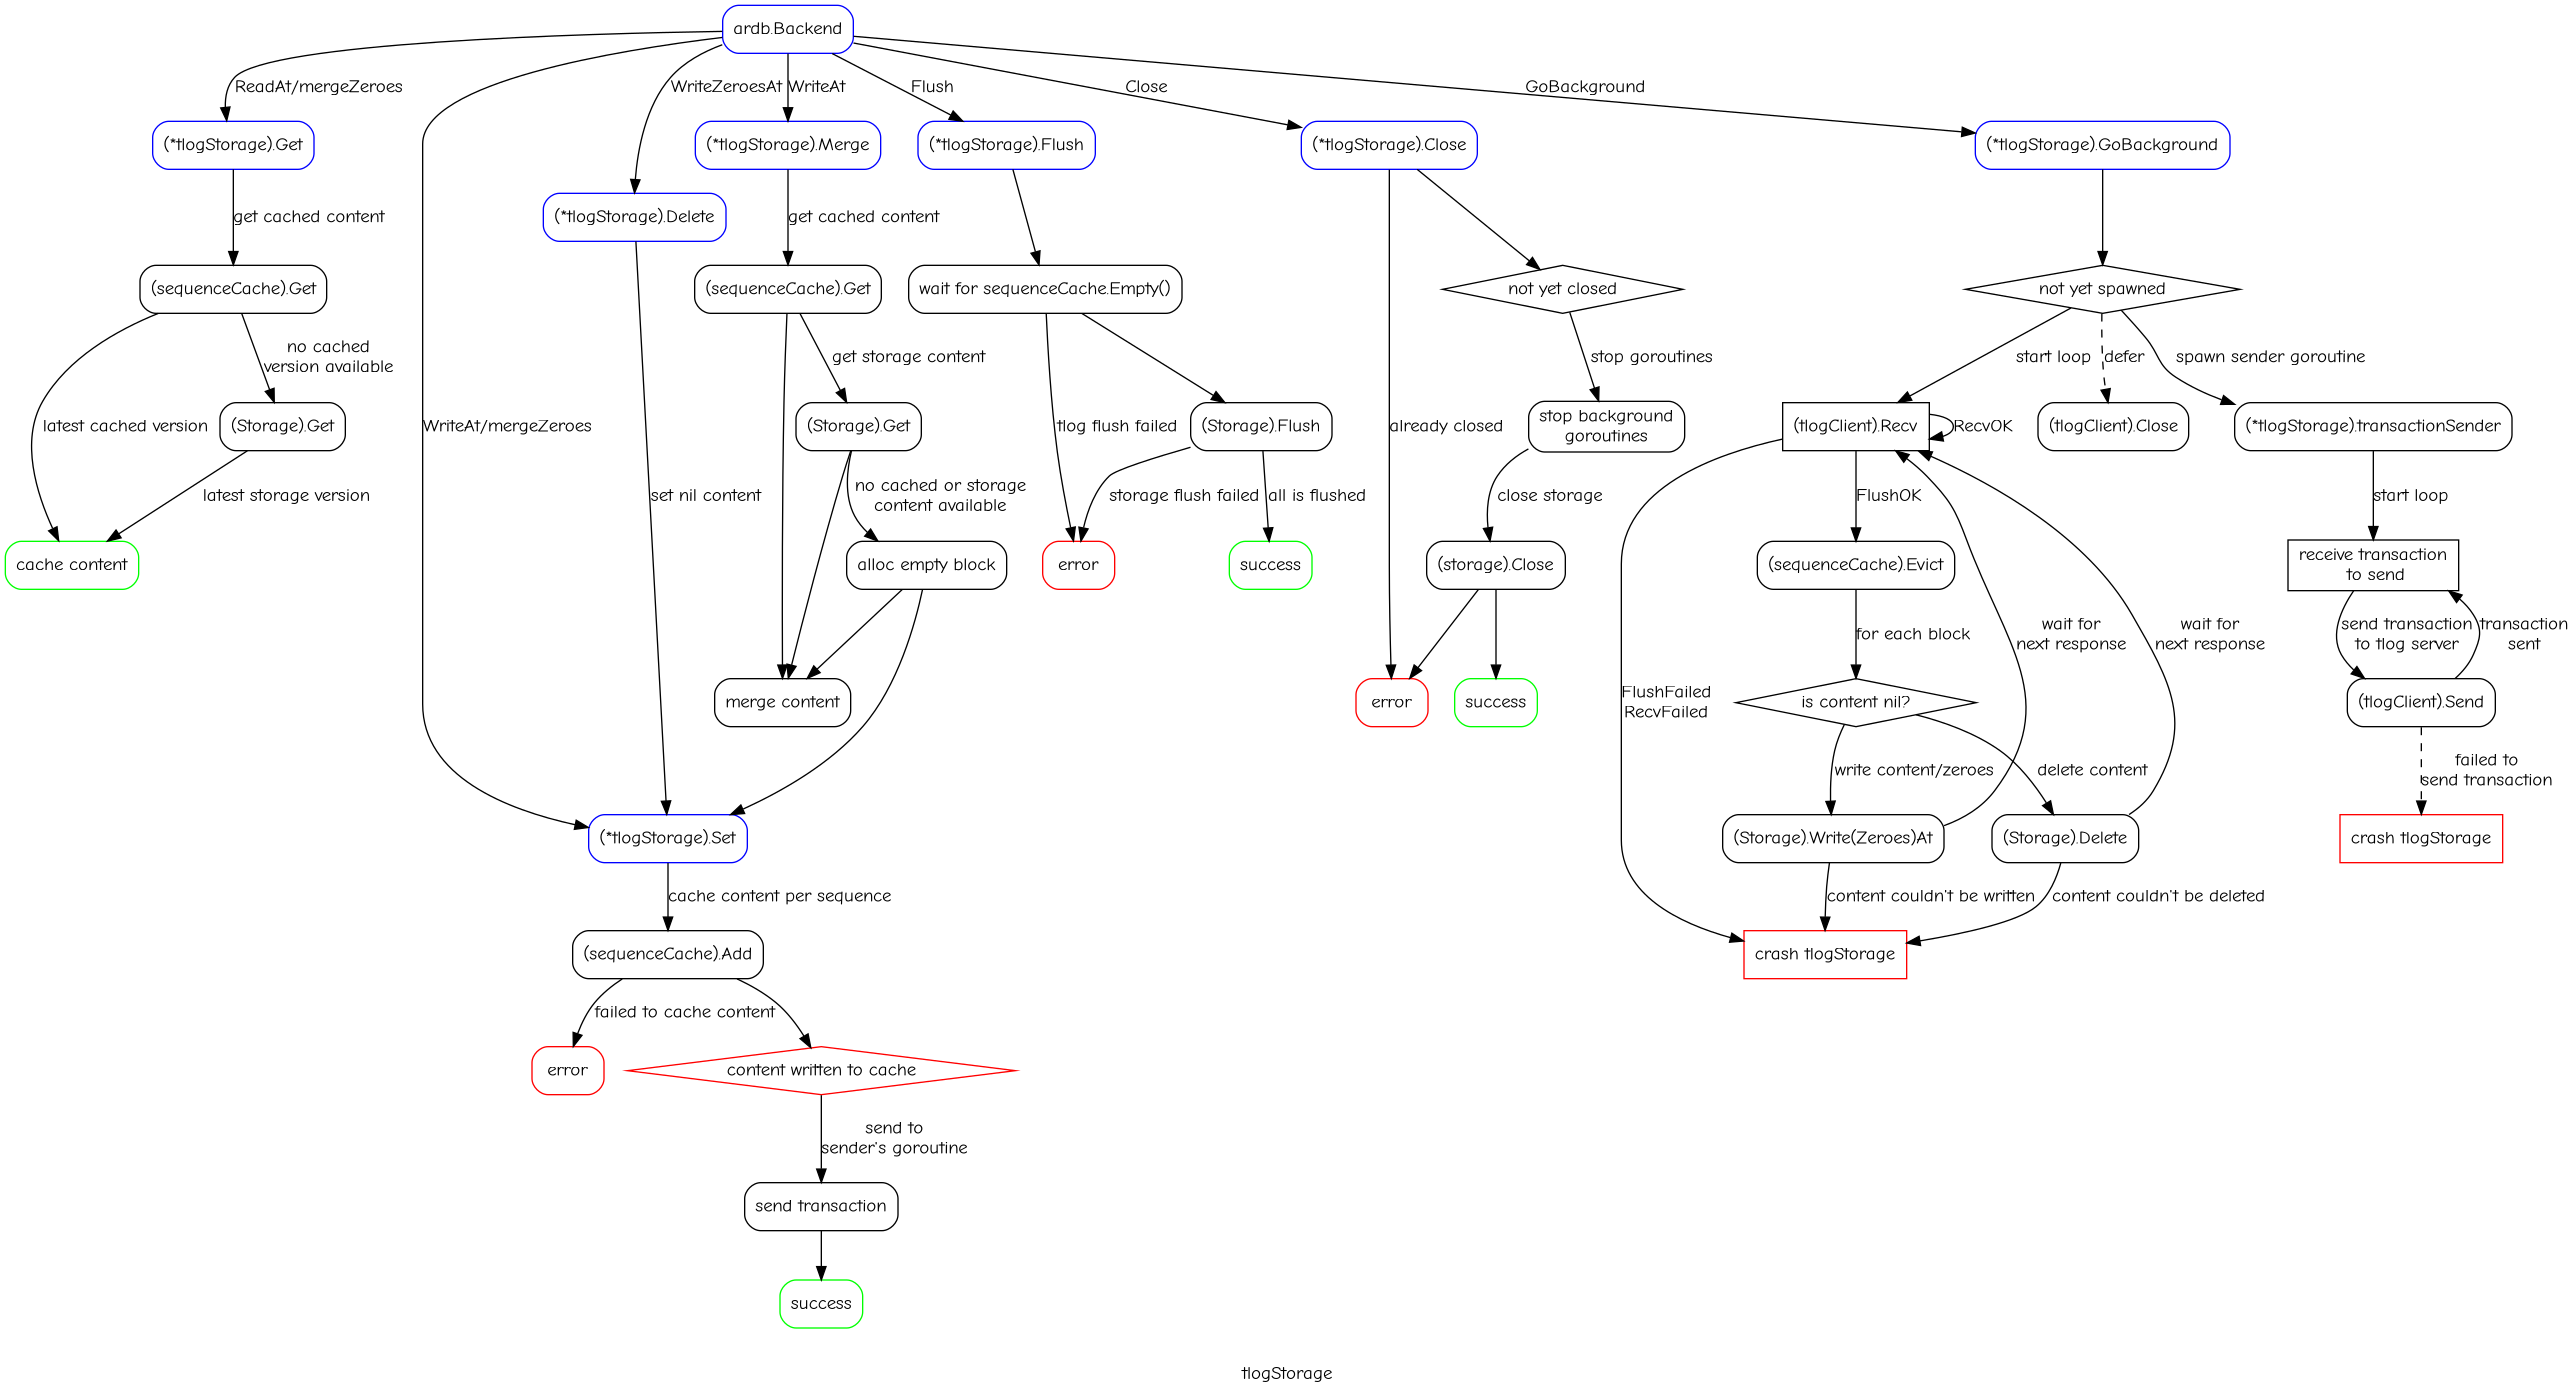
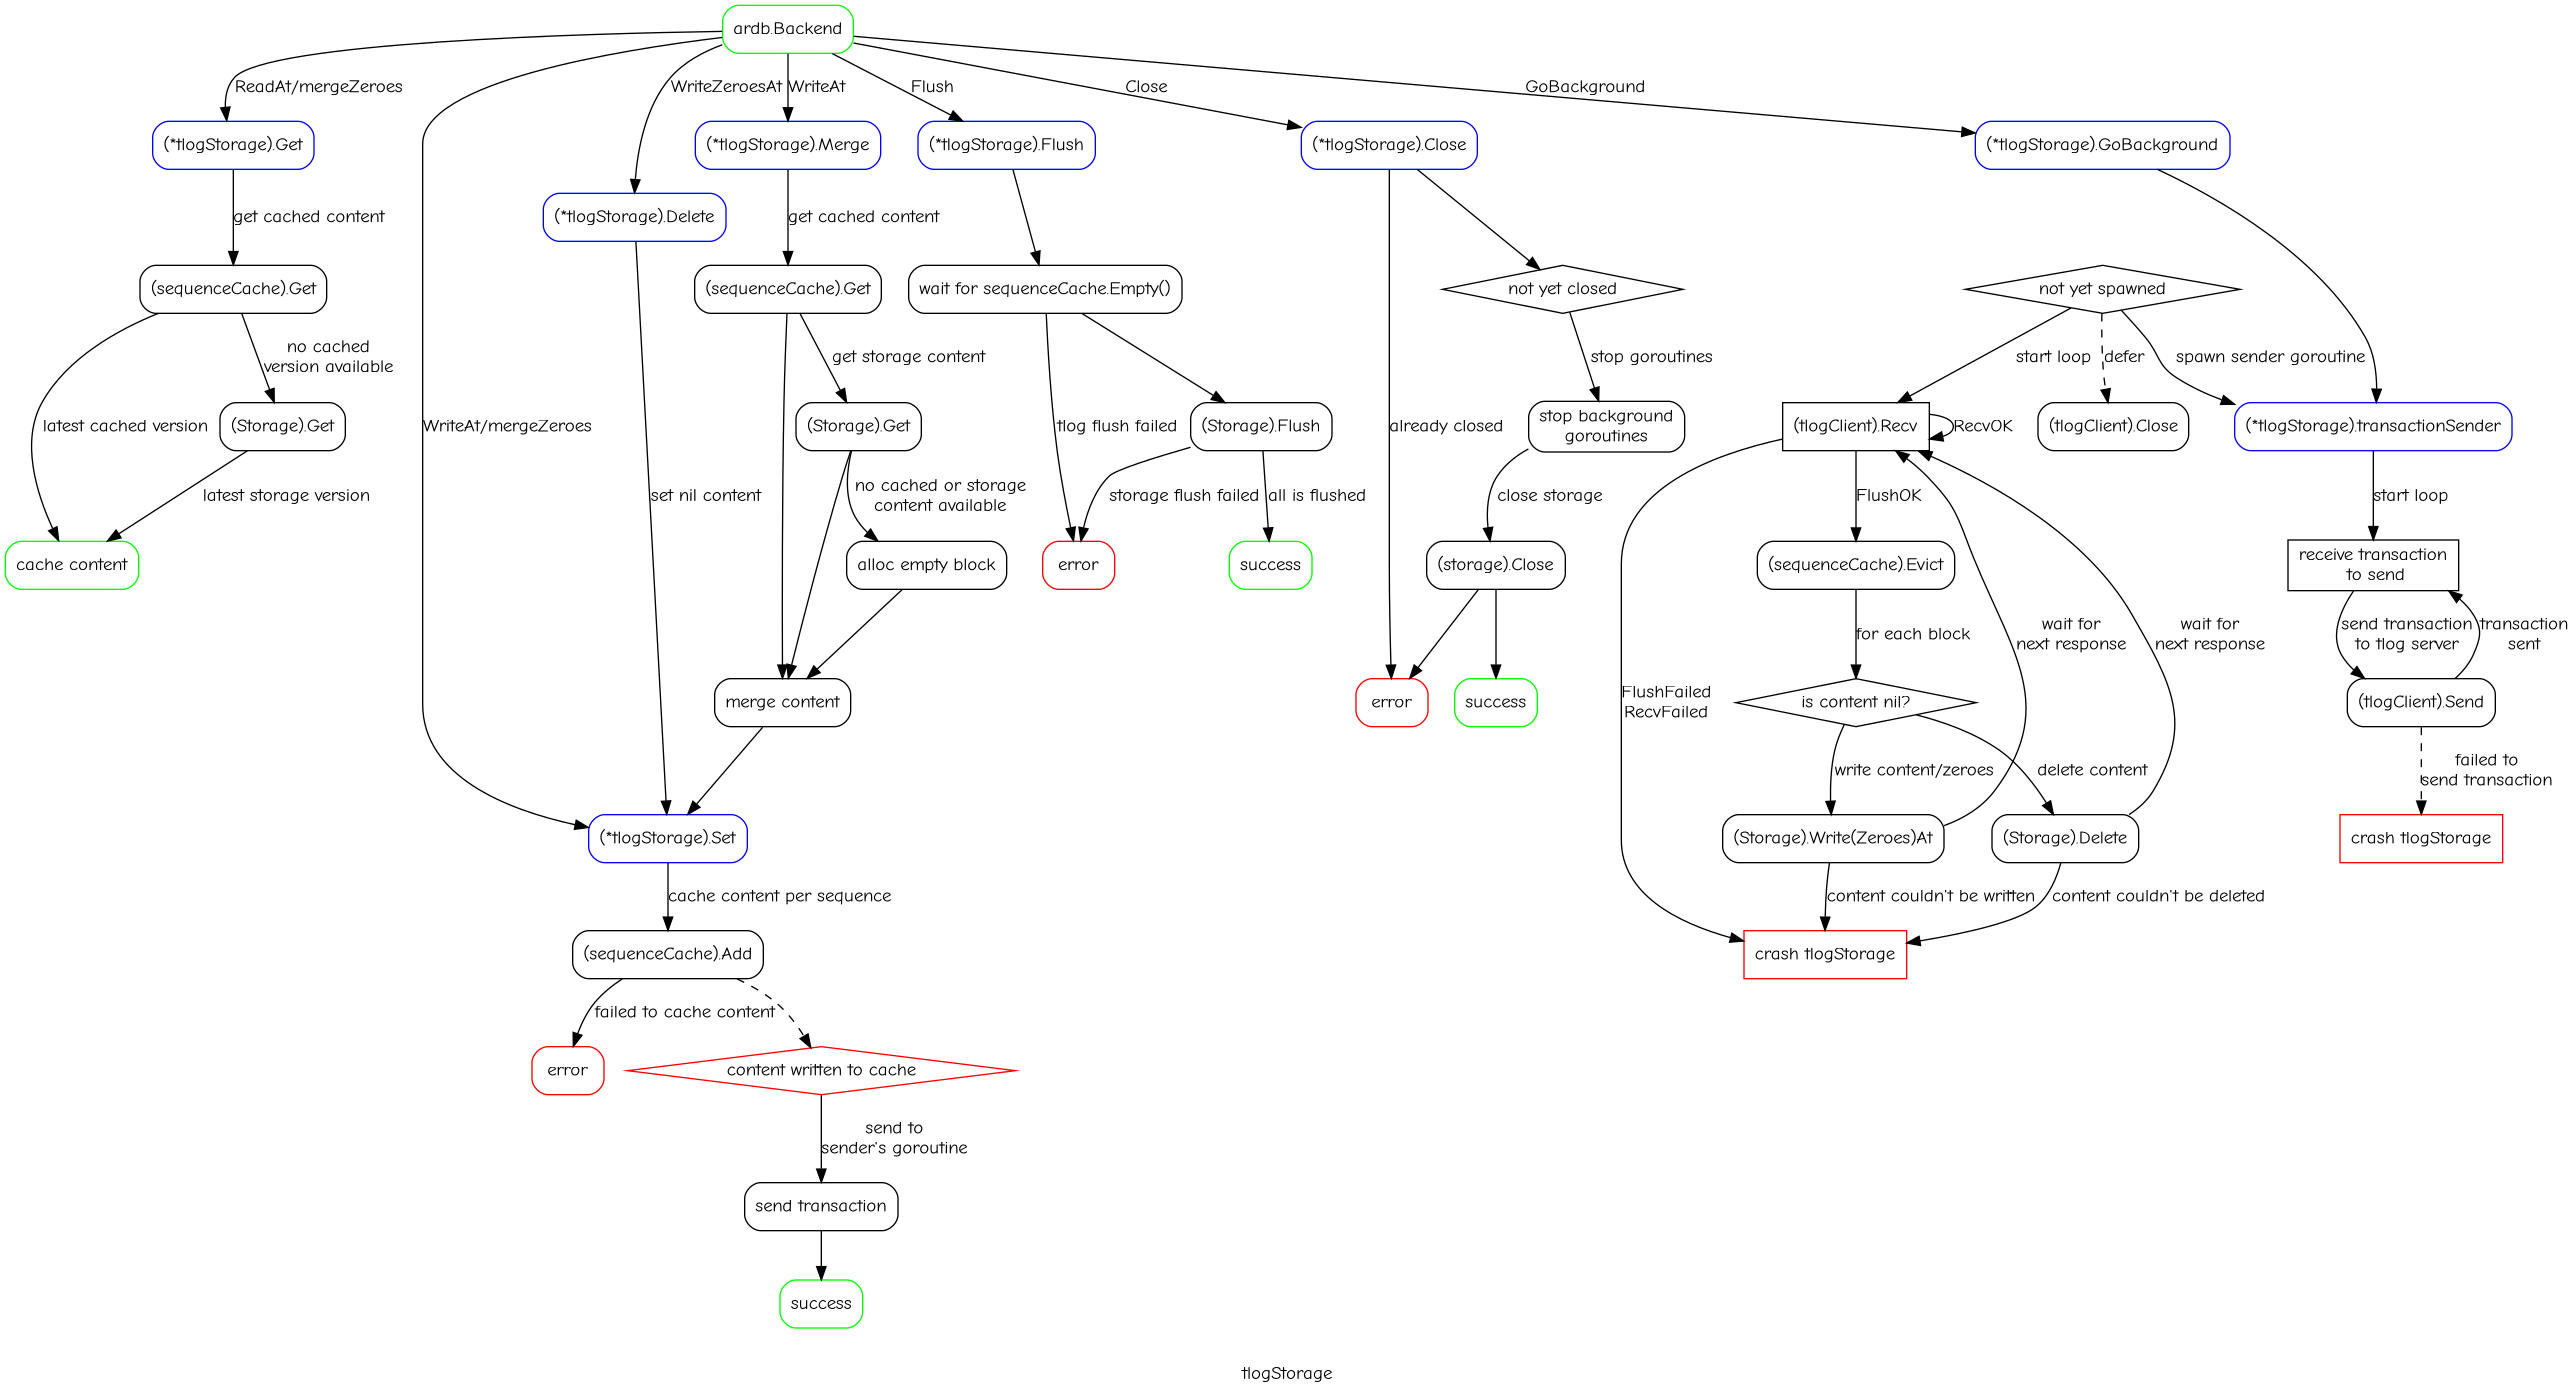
node "ardb.Backend": color blue -> green
edge "(*tlogStorage).GoBackground" -> "not yet spawned": now "(*tlogStorage).GoBackground" -> "(*tlogStorage).transactionSender"
node "(*tlogStorage).transactionSender": color black -> blue
edge "alloc empty block" -> "(*tlogStorage).Set": now "merge content" -> "(*tlogStorage).Set"
edge "(sequenceCache).Add" -> "content written to cache": style solid -> dashed
